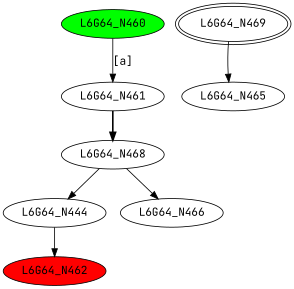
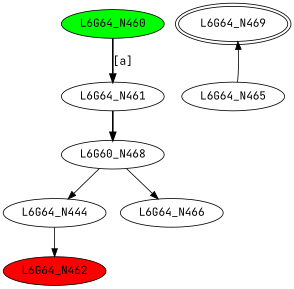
edge "L6G64_N460" -> "L6G64_N461": style solid -> bold
edge "L6G64_N469" -> "L6G64_N465": reversed
node "L6G64_N468": label "L6G64_N468" -> "L6G60_N468"
